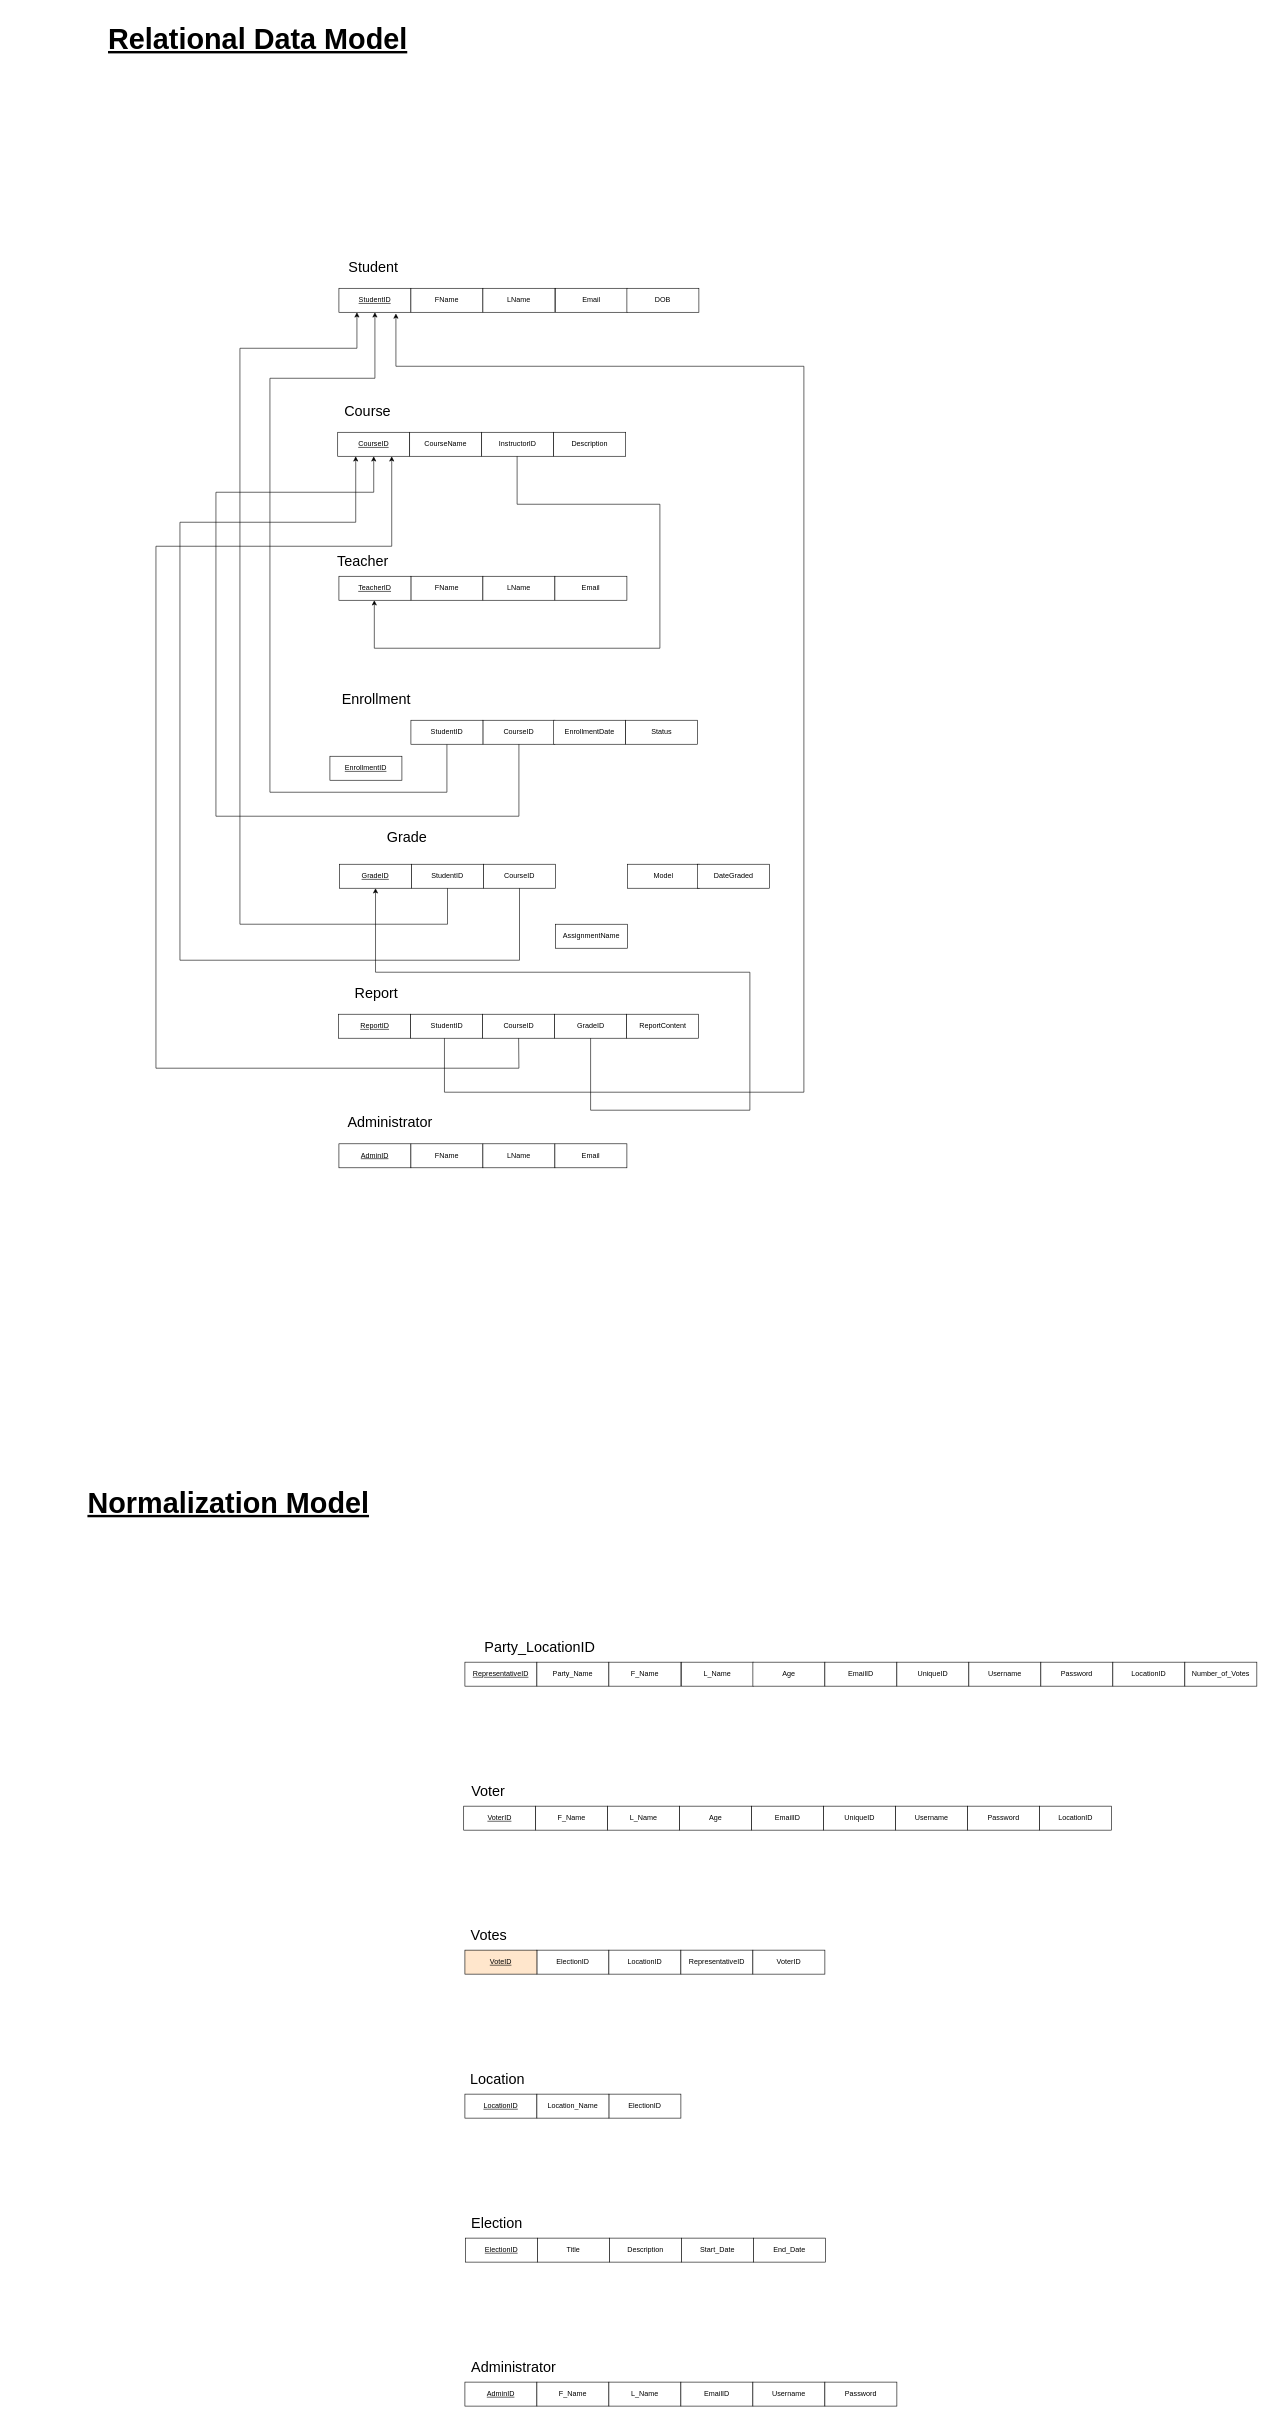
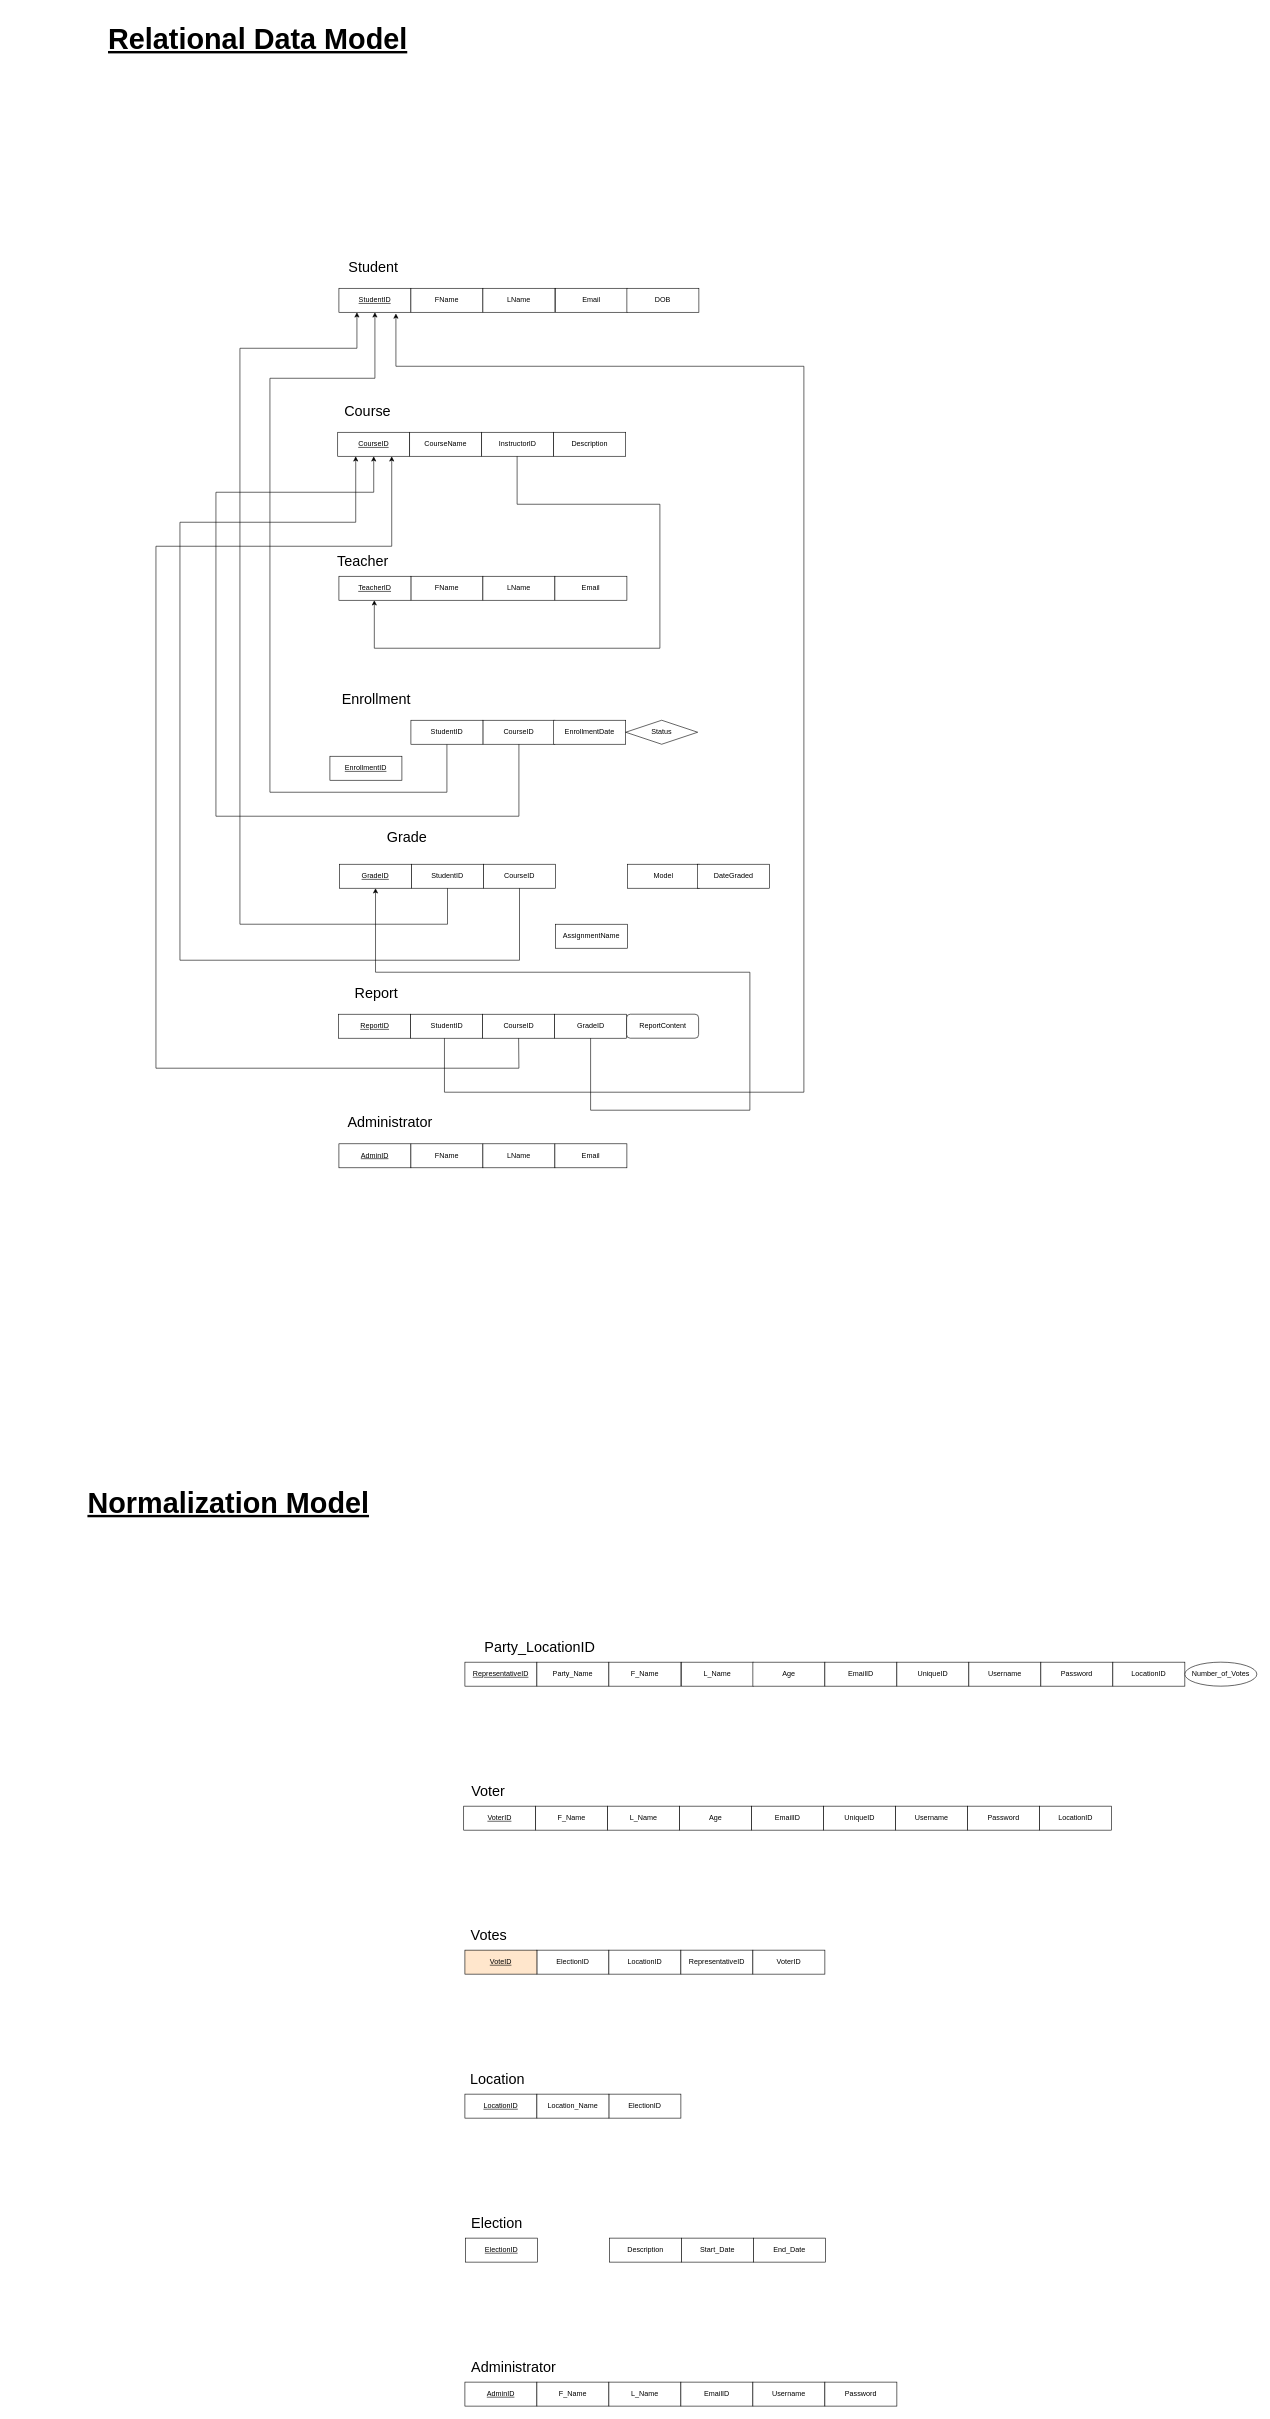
node "Status": shape rectangle -> diamond
node "ReportContent": shape rectangle -> rounded rectangle
node "Number_of_Votes": shape rectangle -> ellipse
node "Title": removed
